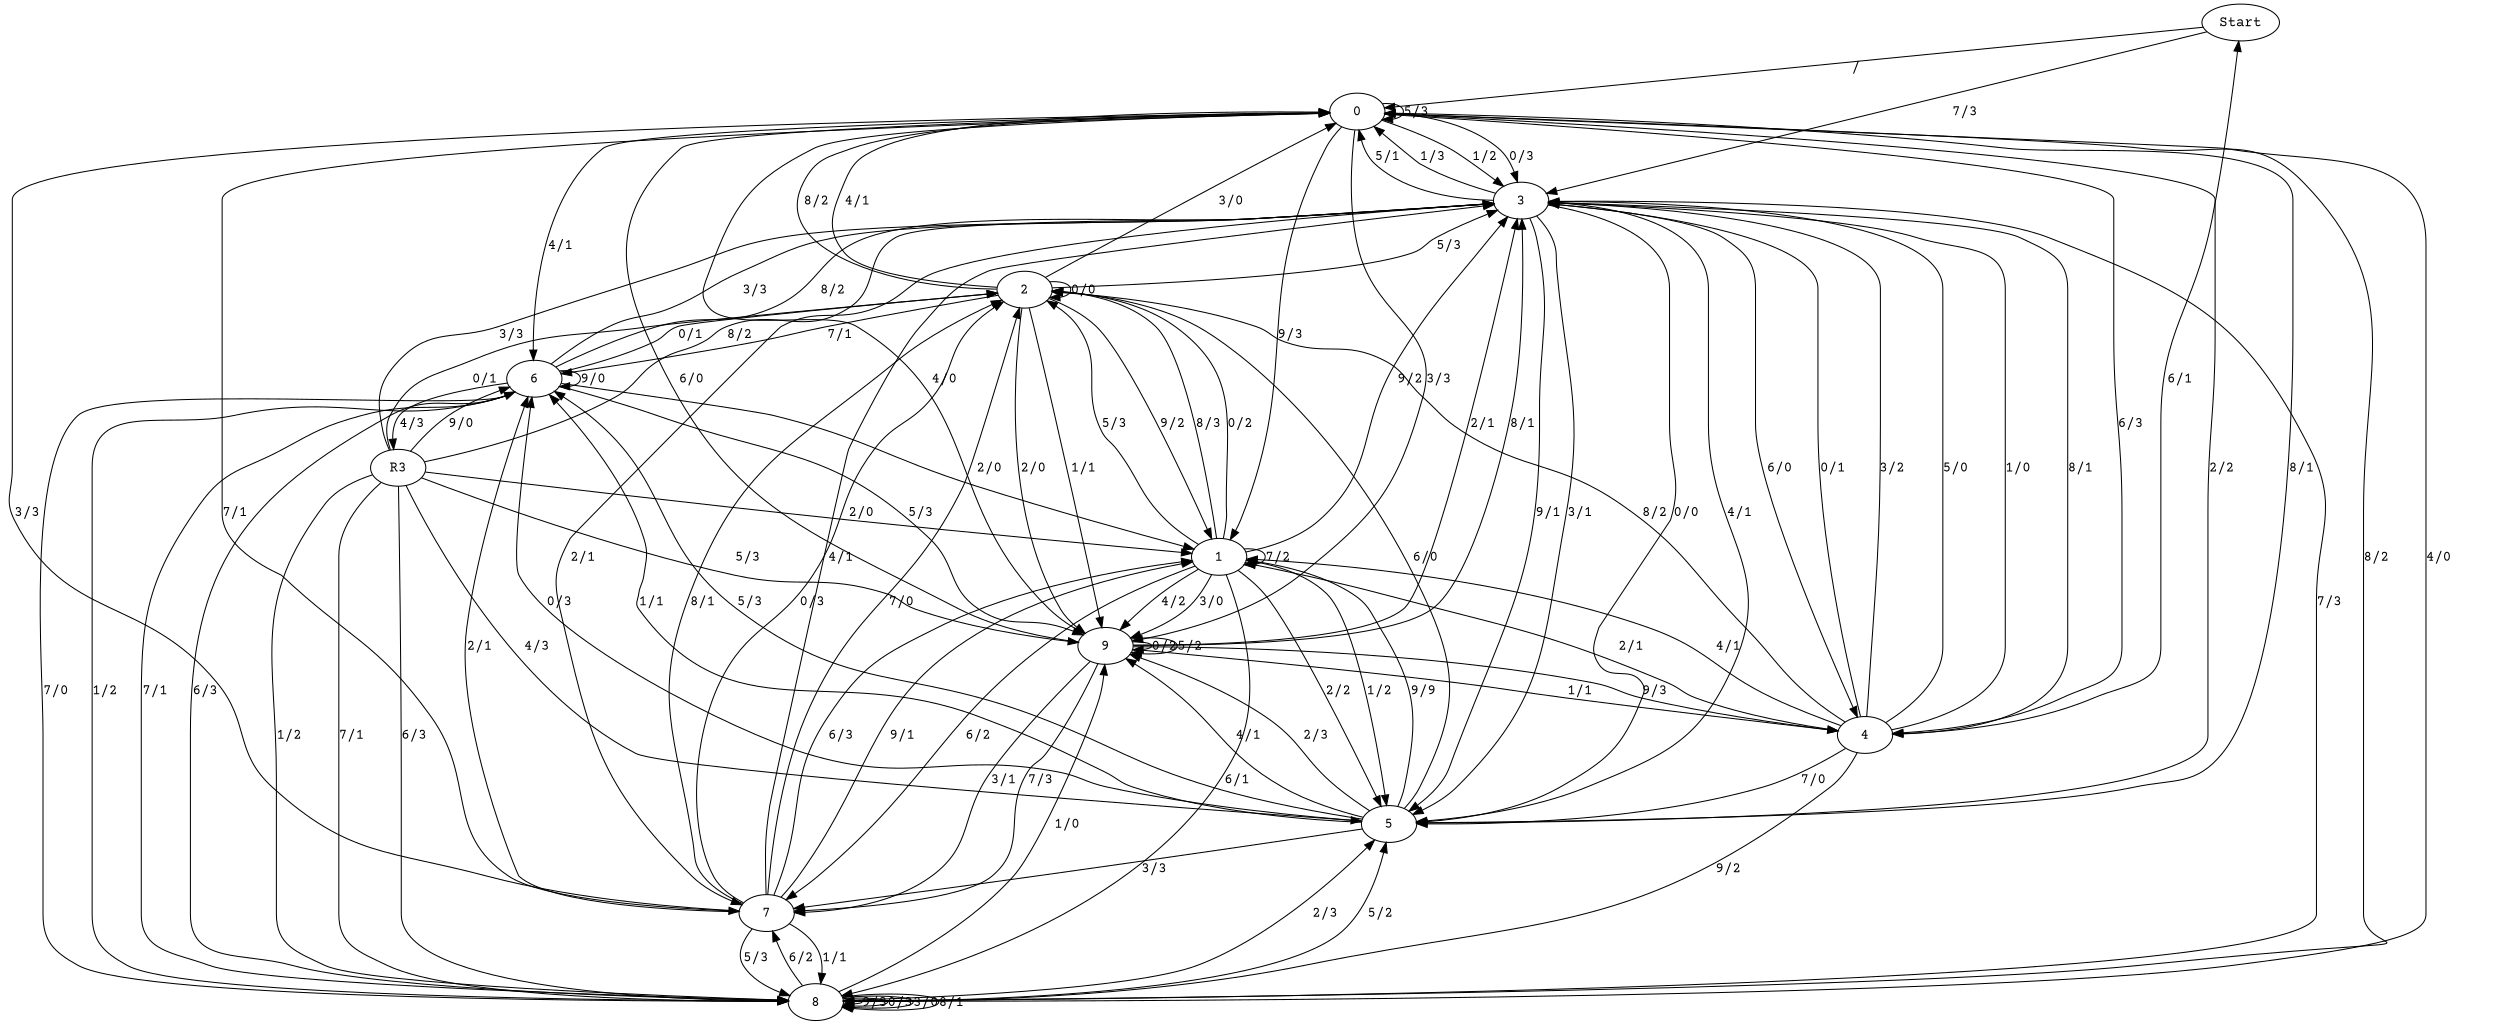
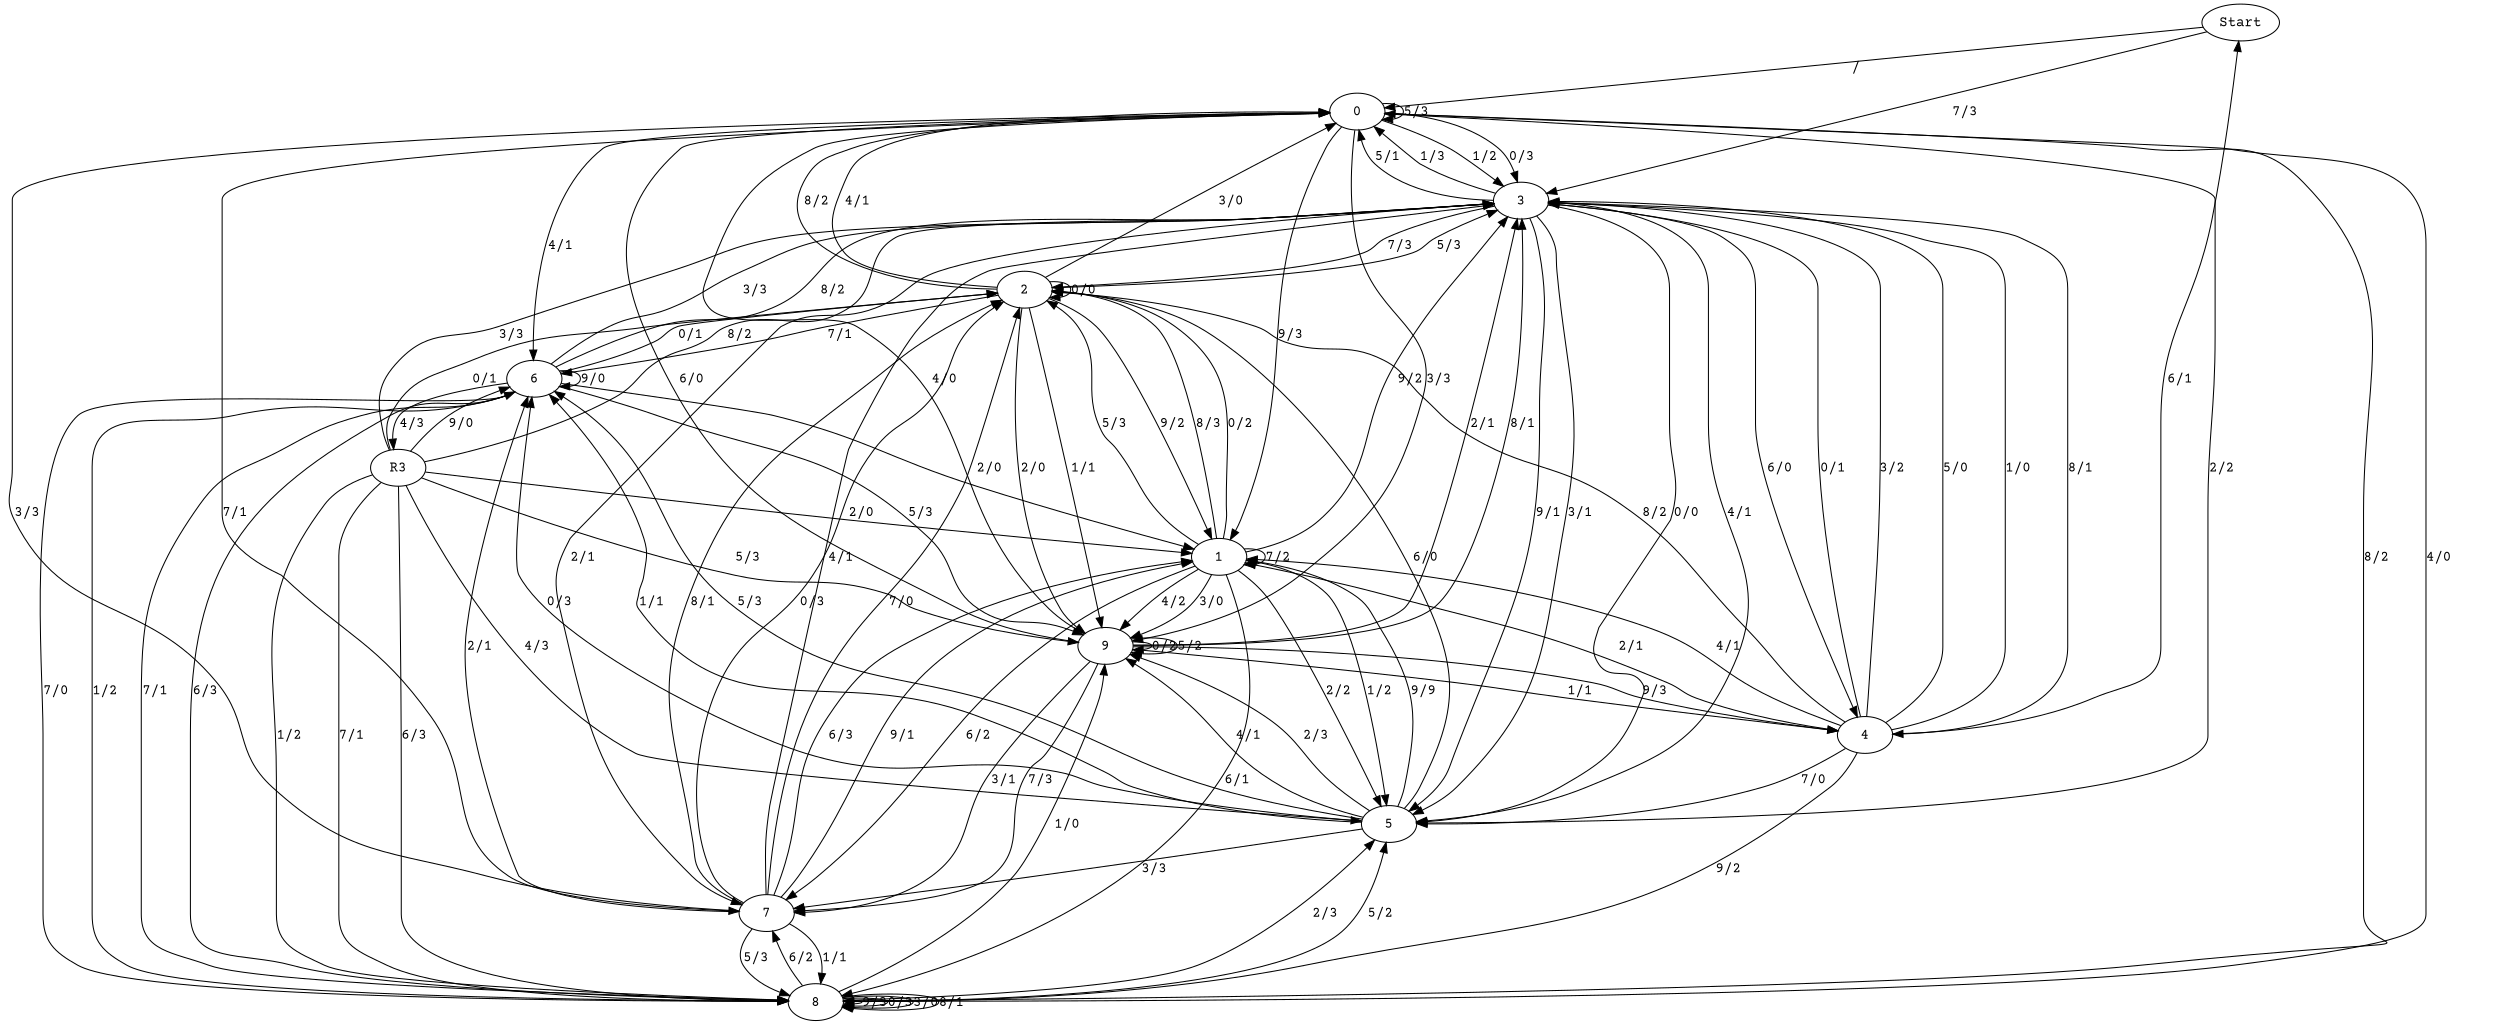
edge "0" -> "4": removed, label "6/3"
edge "5" -> "0": removed, label "8/1"
edge "3" -> "8": now "3" -> "2"
